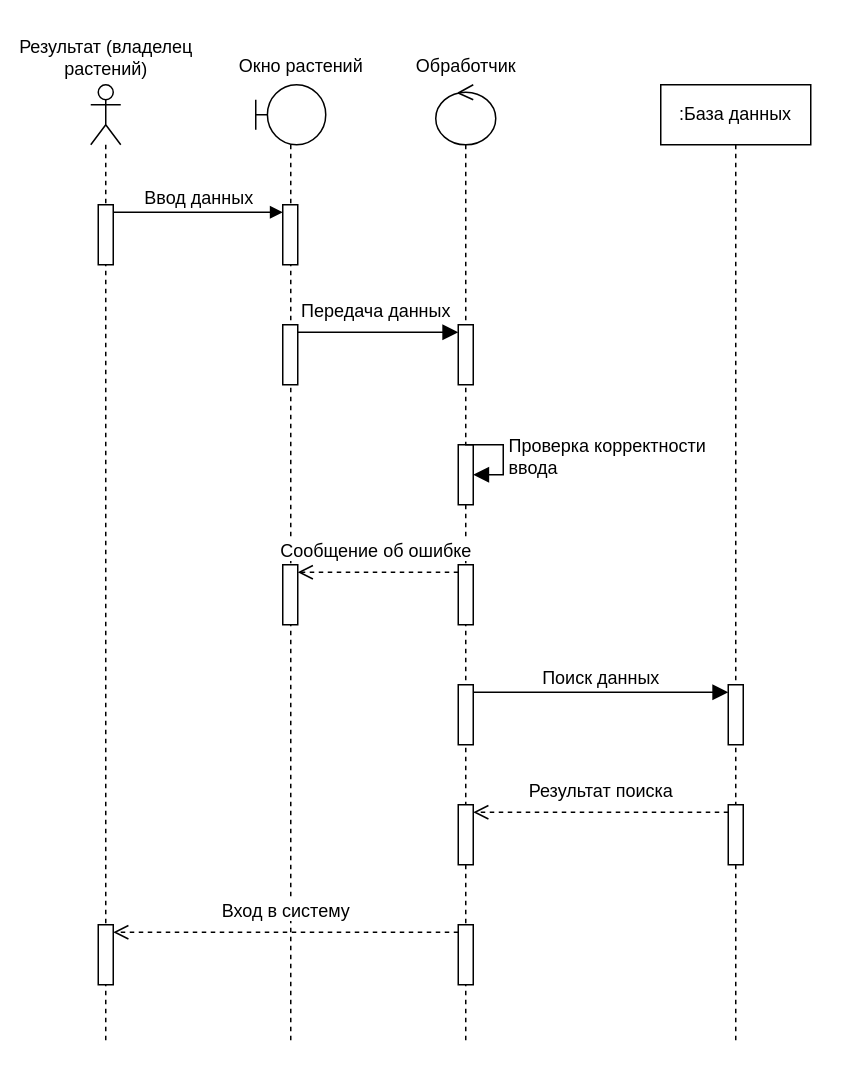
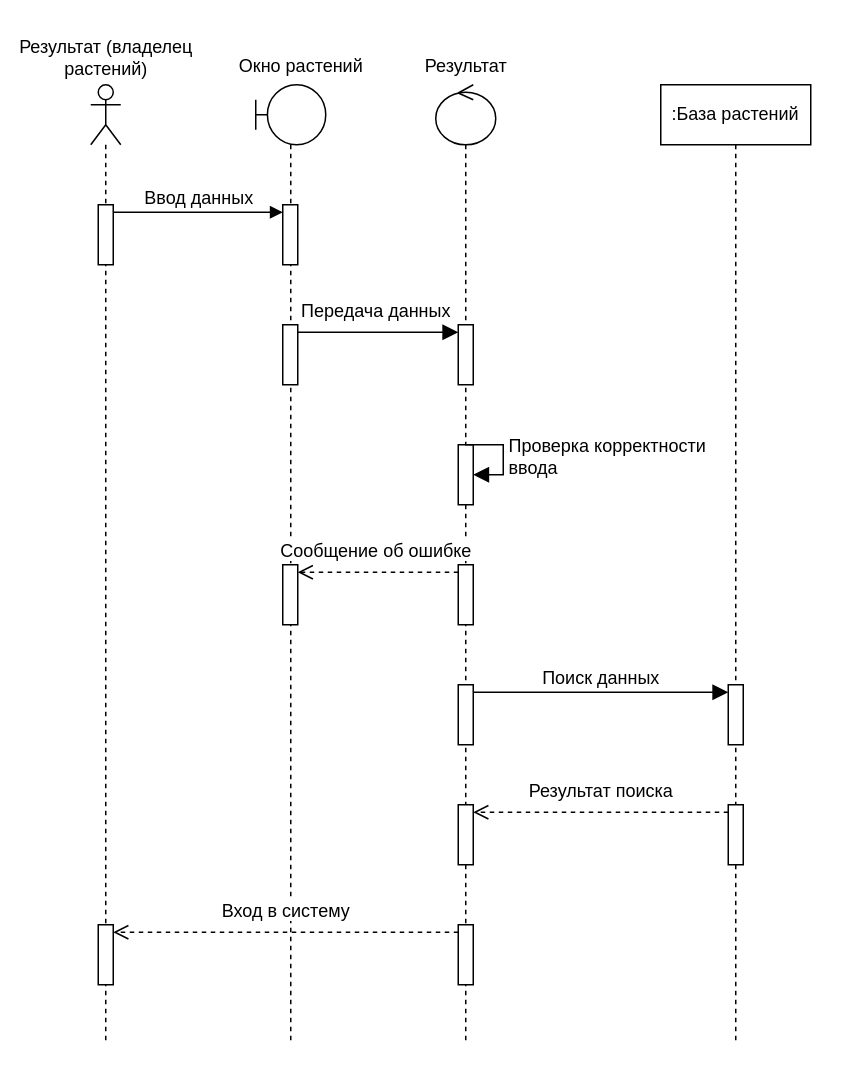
node "Обработчик": label "Обработчик" -> "Результат"
node ":База данных": label ":База данных" -> ":База растений"
